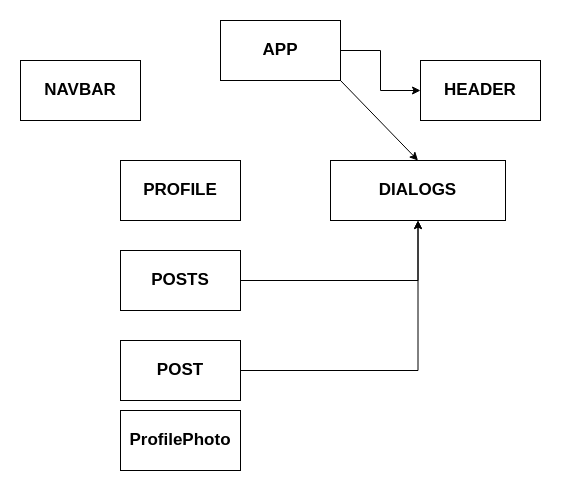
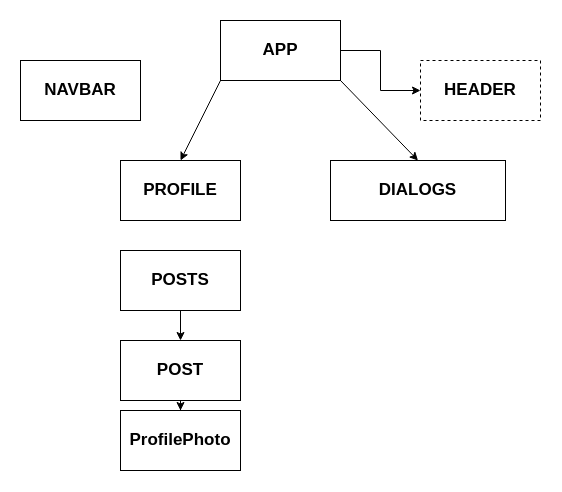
node "HEADER": style solid -> dashed
edge "APP" -> "PROFILE": added
edge "POSTS" -> "DIALOGS": now "POSTS" -> "POST"
edge "POST" -> "DIALOGS": now "POST" -> "ProfilePhoto"
